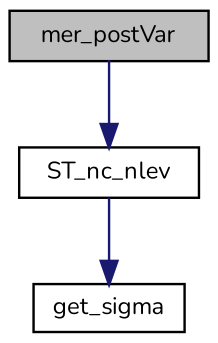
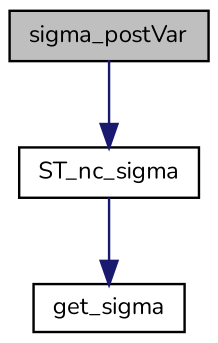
node "mer_postVar": label "mer_postVar" -> "sigma_postVar"
node "ST_nc_nlev": label "ST_nc_nlev" -> "ST_nc_sigma"
